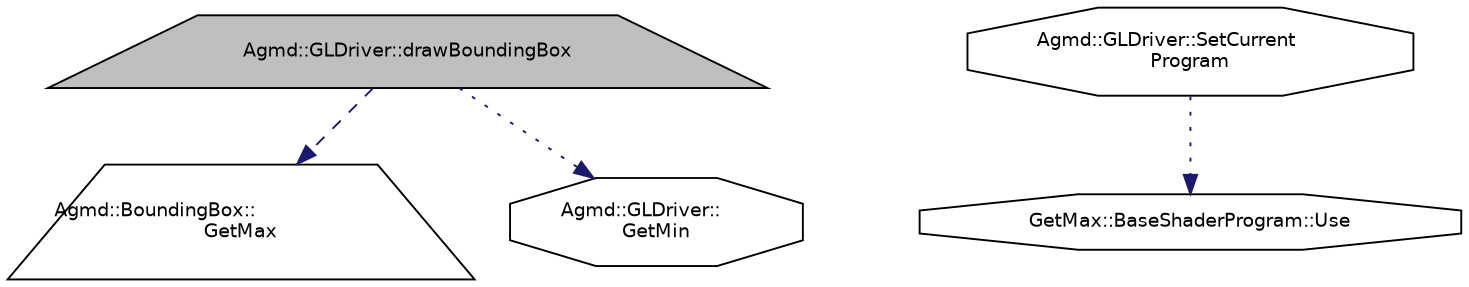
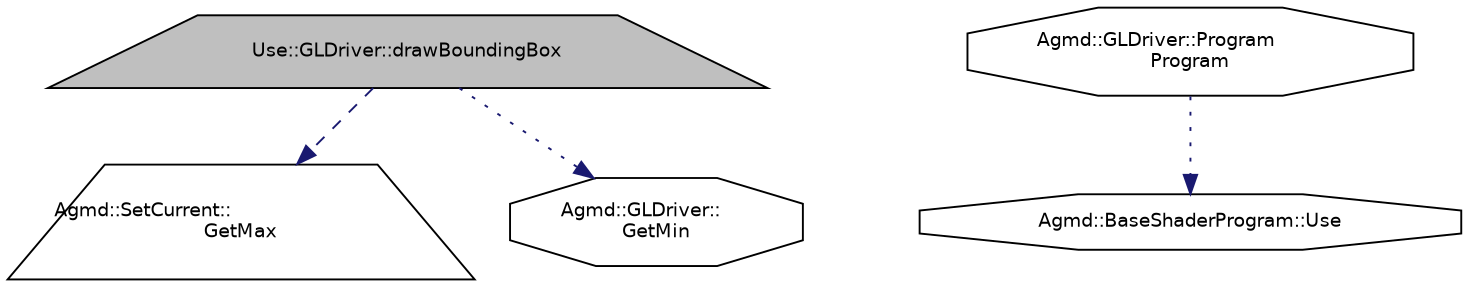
node "Agmd::GLDriver::drawBoundingBox": label "Agmd::GLDriver::drawBoundingBox" -> "Use::GLDriver::drawBoundingBox"
node "Agmd::GLDriver::SetCurrent Program": label "Agmd::GLDriver::SetCurrent Program" -> "Agmd::GLDriver::Program Program"
node "Agmd::BoundingBox:: GetMax": label "Agmd::BoundingBox:: GetMax" -> "Agmd::SetCurrent:: GetMax"
node "GetMax::BaseShaderProgram::Use": label "GetMax::BaseShaderProgram::Use" -> "Agmd::BaseShaderProgram::Use"
